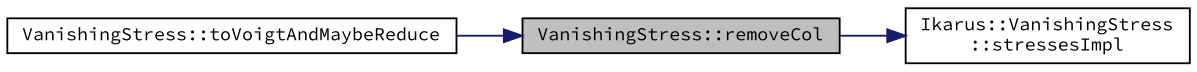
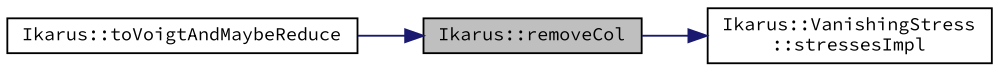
node "VanishingStress::toVoigtAndMaybeReduce": label "VanishingStress::toVoigtAndMaybeReduce" -> "Ikarus::toVoigtAndMaybeReduce"
node "VanishingStress::removeCol": label "VanishingStress::removeCol" -> "Ikarus::removeCol"
